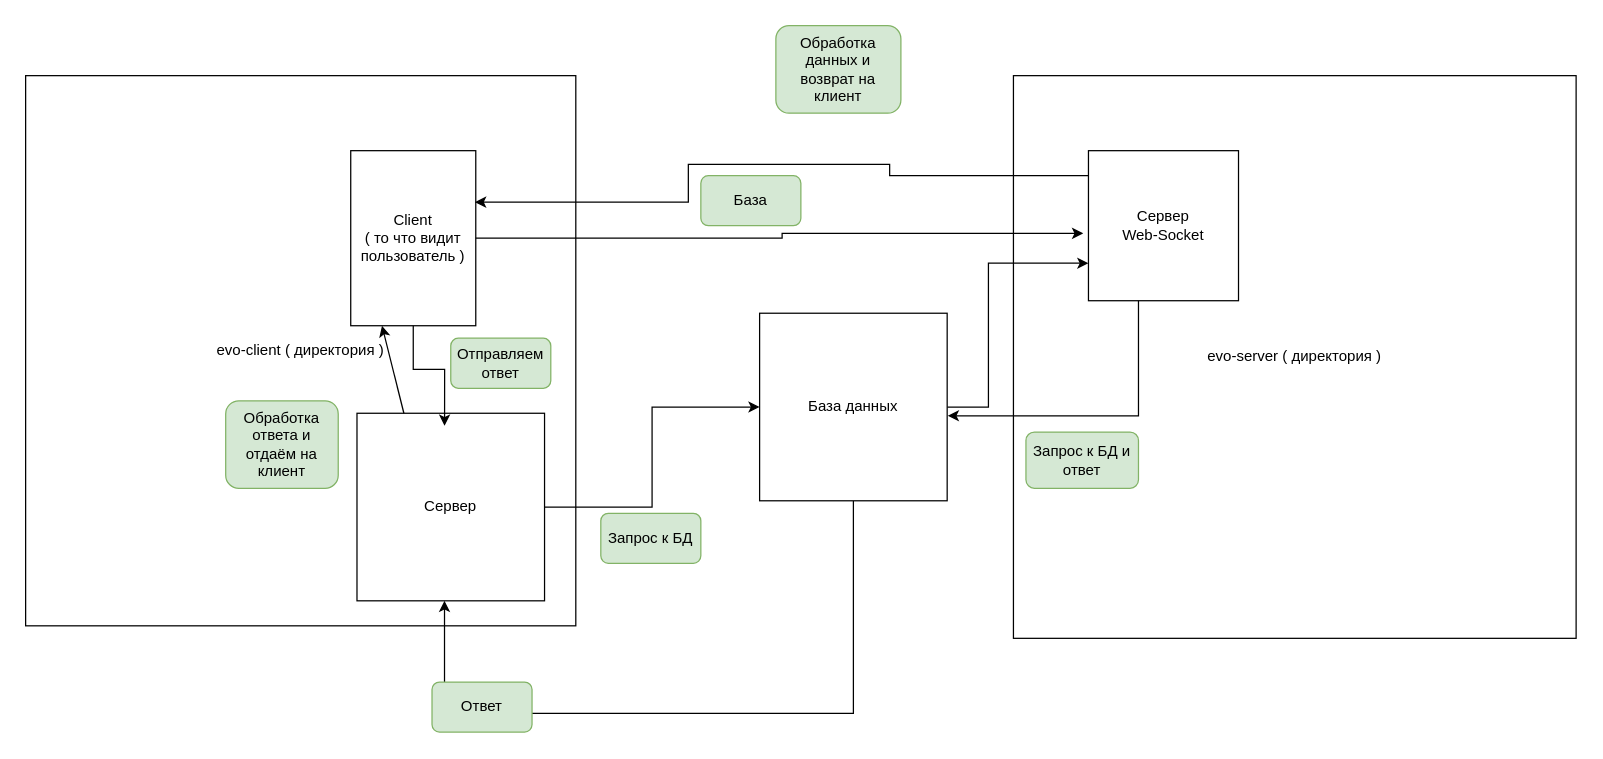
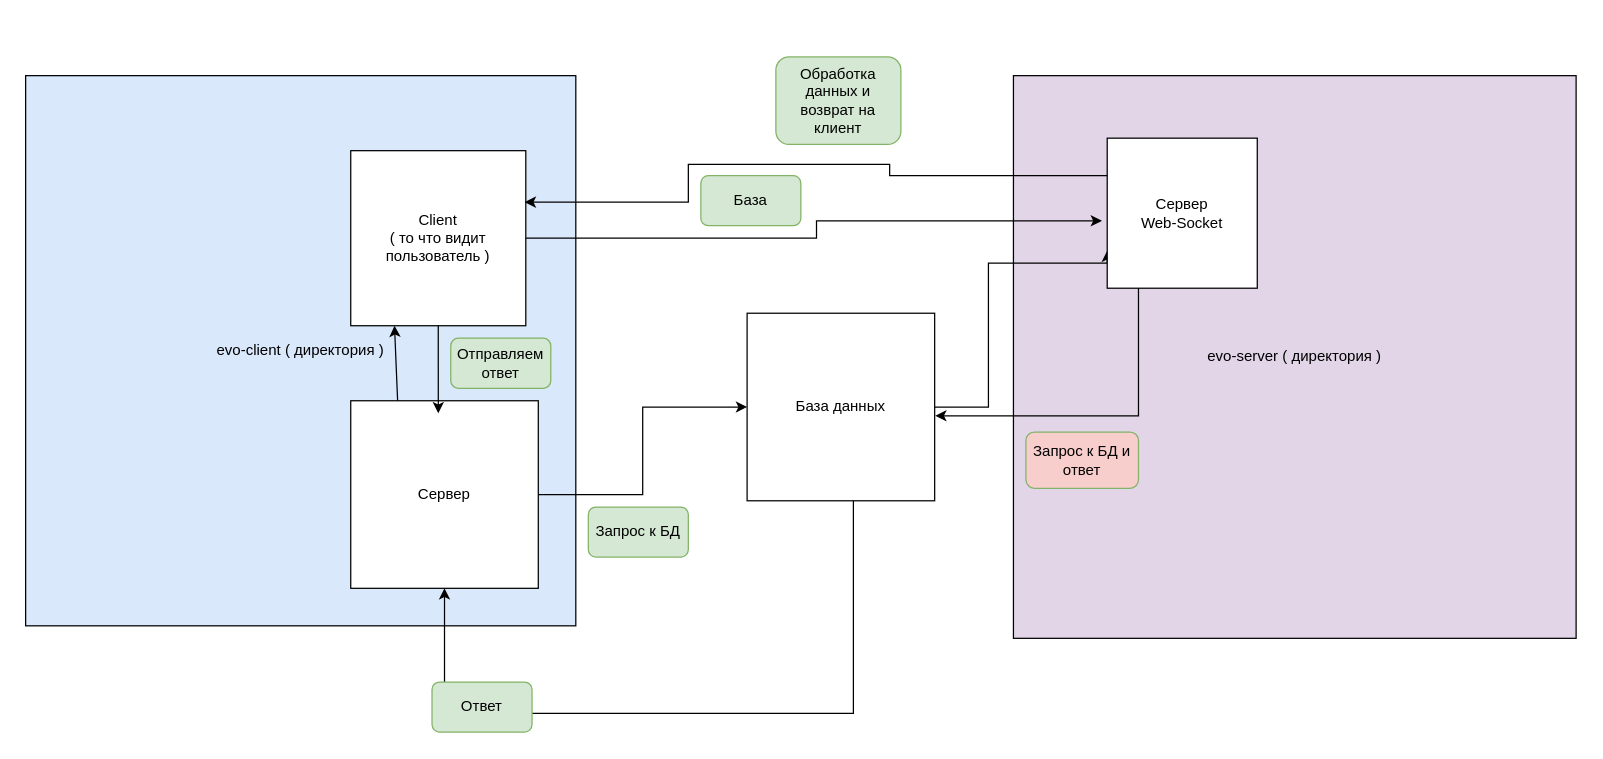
node "Обработка данных и возврат на клиент": moved (838, 69) -> (838, 101)
node "Сервер Web-Socket": moved (1163, 226) -> (1182, 213)
node "Client ( то что видит пользователь )": size 125x175 -> 175x175
node "evo-client ( директория )": fillcolor #ffffff -> #dae8fc
node "evo-server ( директория )": fillcolor #ffffff -> #e1d5e7
node "База данных": moved (853, 407) -> (841, 407)
node "Обработка ответа и отдаём на клиент": removed
node "Запрос к БД и ответ": fillcolor #d5e8d4 -> #f8cecc
node "Сервер": moved (451, 507) -> (444, 494)
node "Запрос к БД": moved (651, 538) -> (638, 532)
